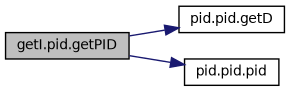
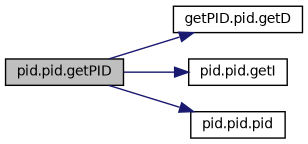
node "pid.pid.getD": label "pid.pid.getD" -> "getPID.pid.getD"
node "getI.pid.getPID": label "getI.pid.getPID" -> "pid.pid.getPID"
node "pid.pid.getI": added
